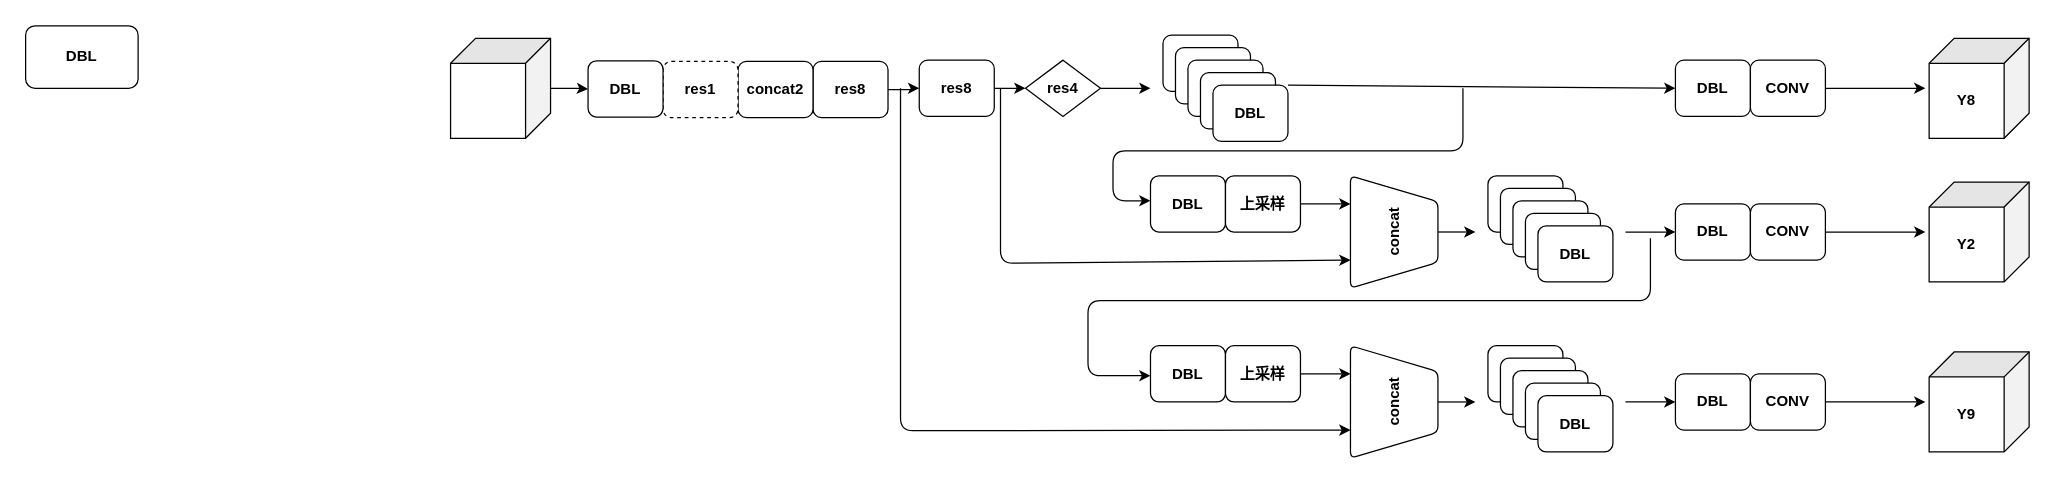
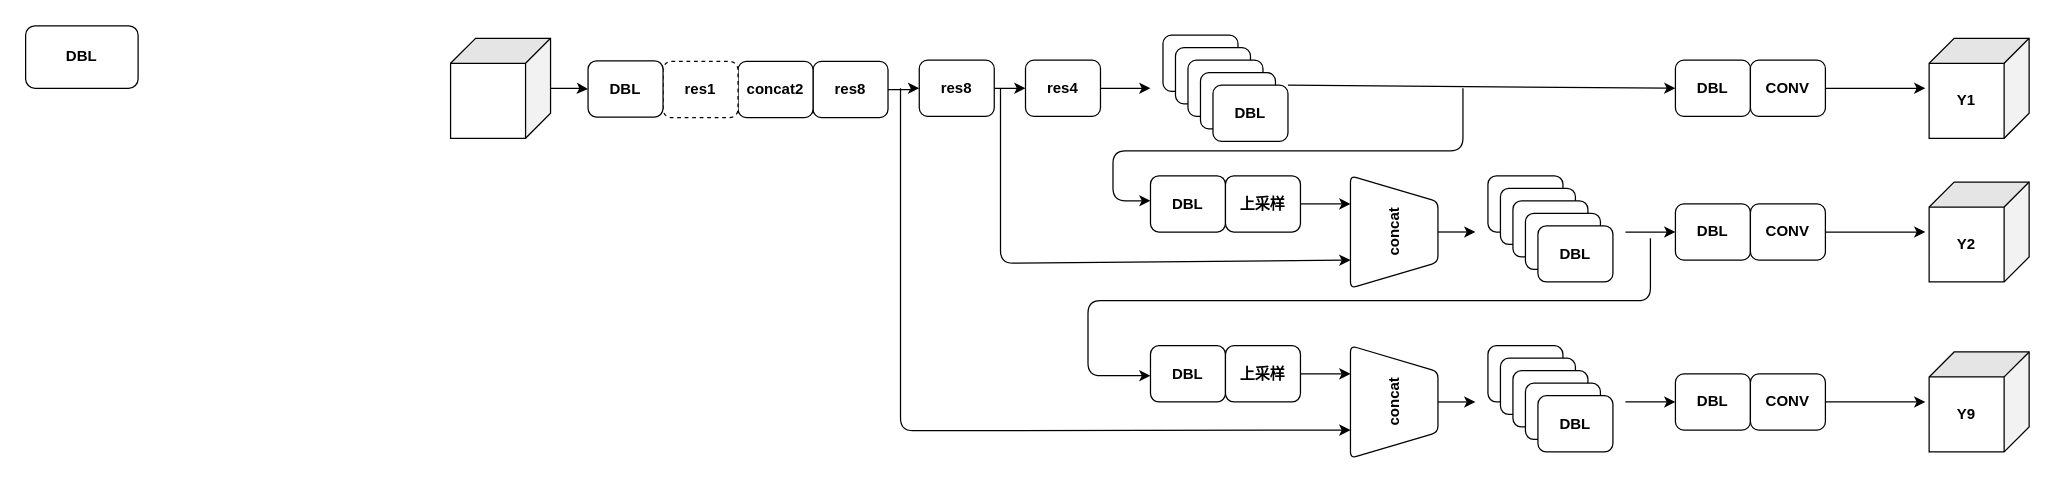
node "res4": shape diamond -> rounded rectangle
node "Y8": label "Y8" -> "Y1"
